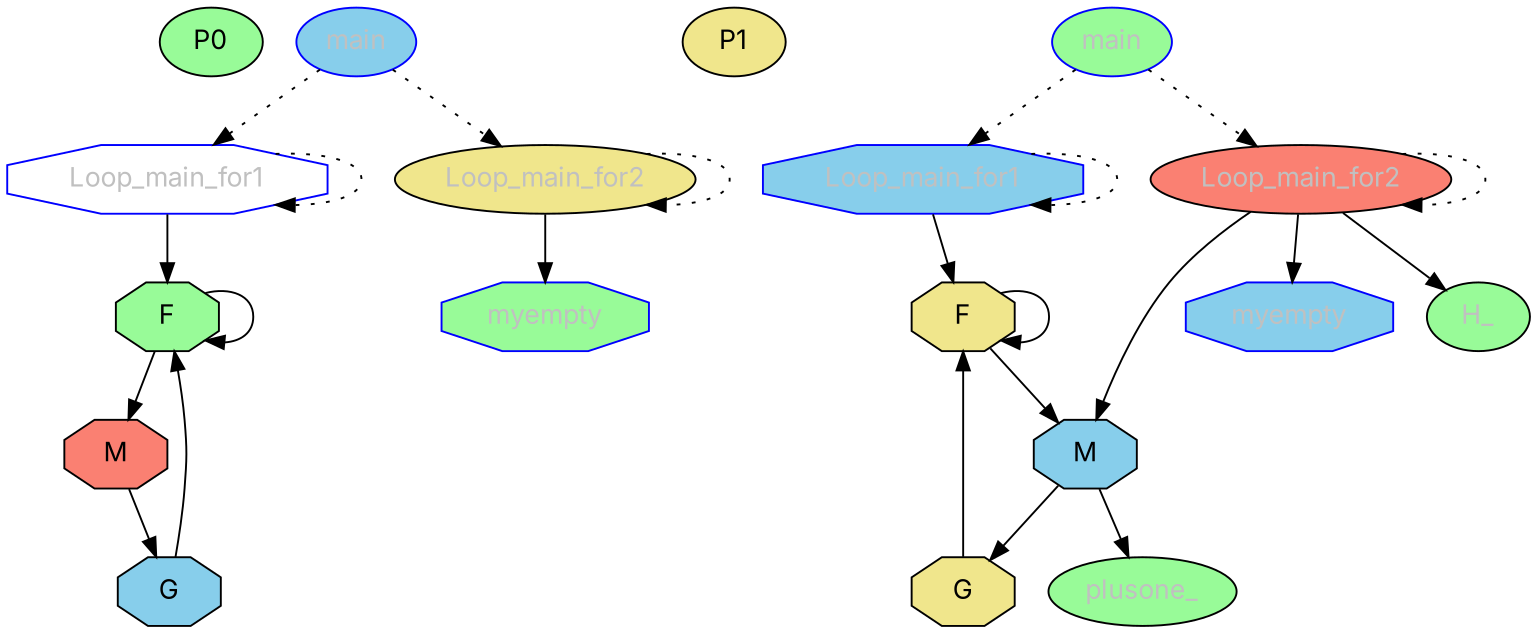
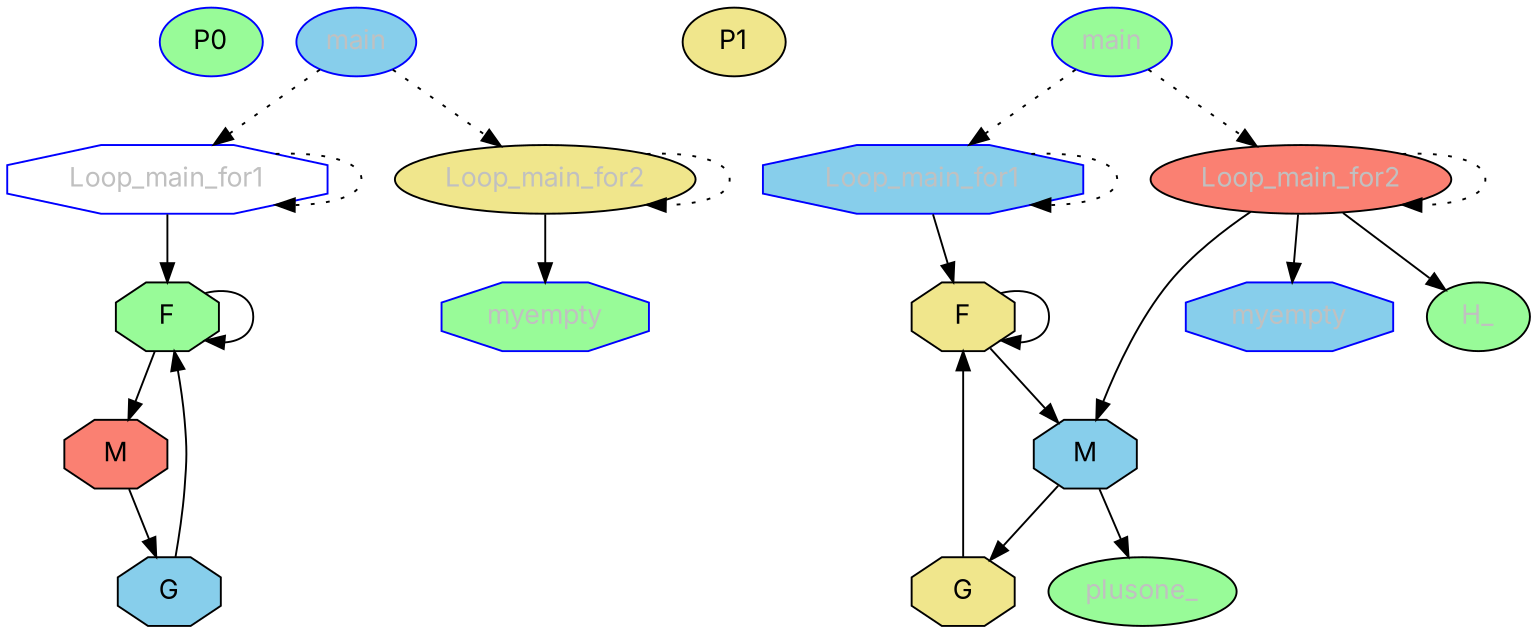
node "P0": color black -> blue
